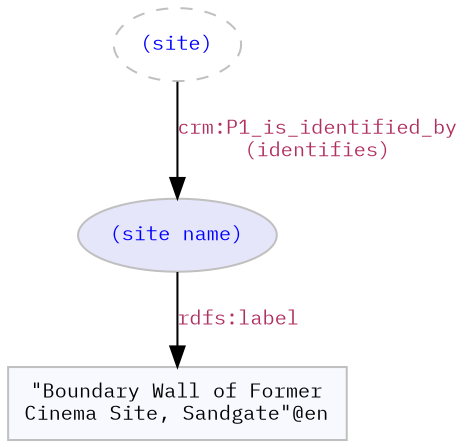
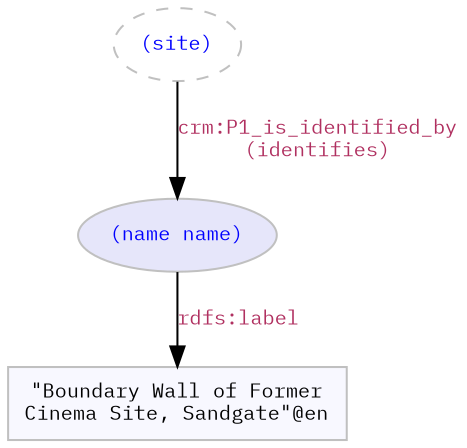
node "(site name)": label "(site name)" -> "(name name)"
